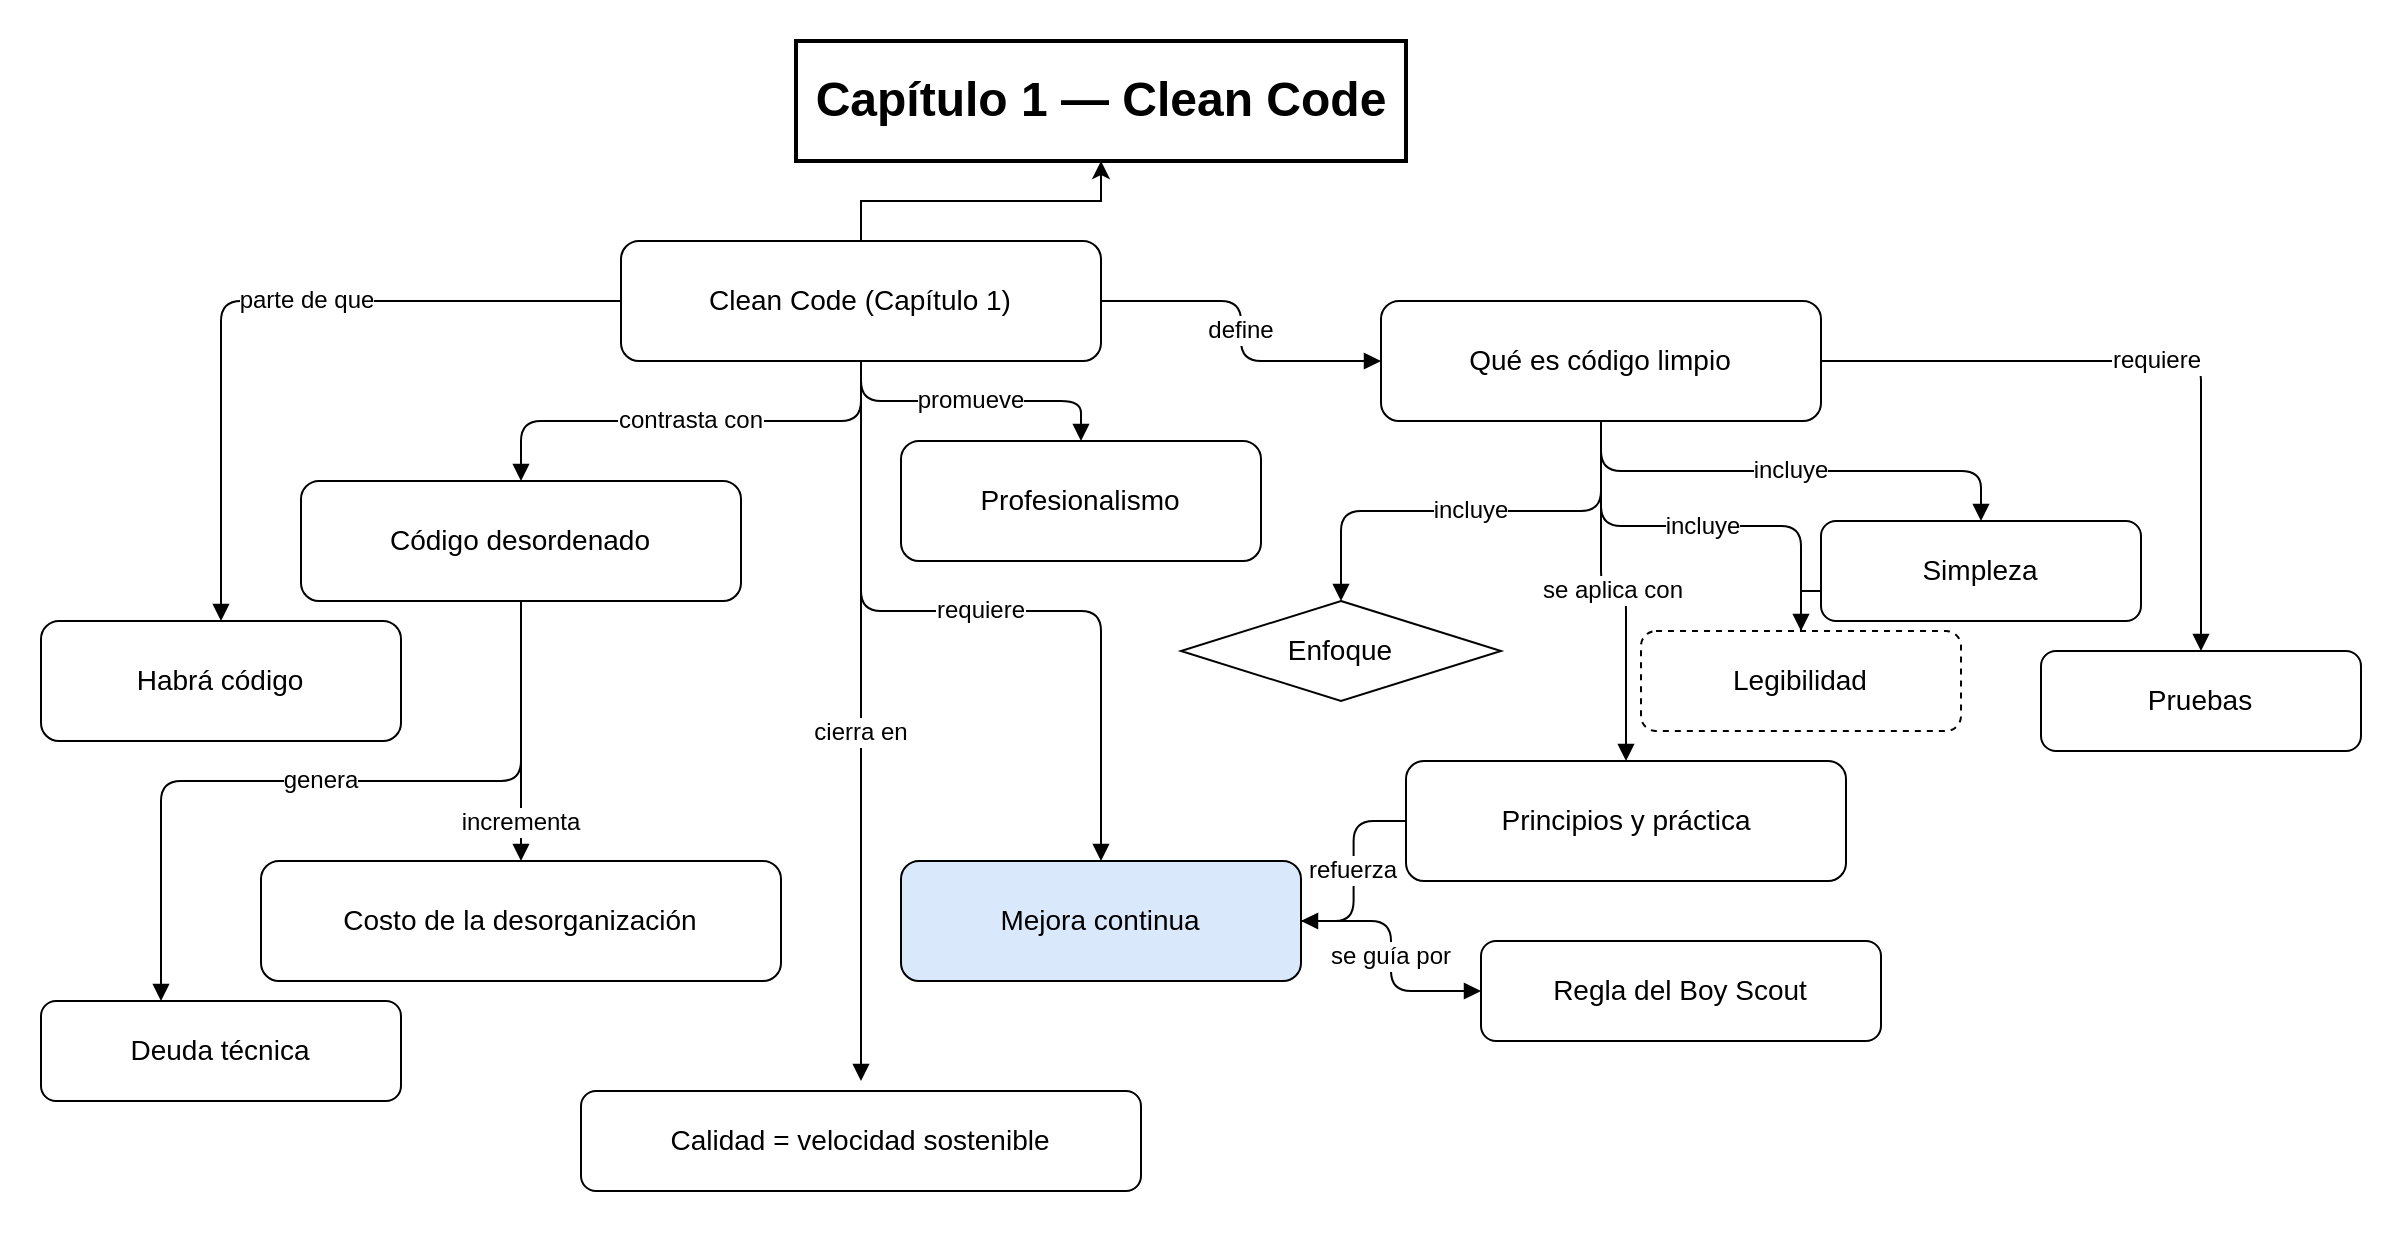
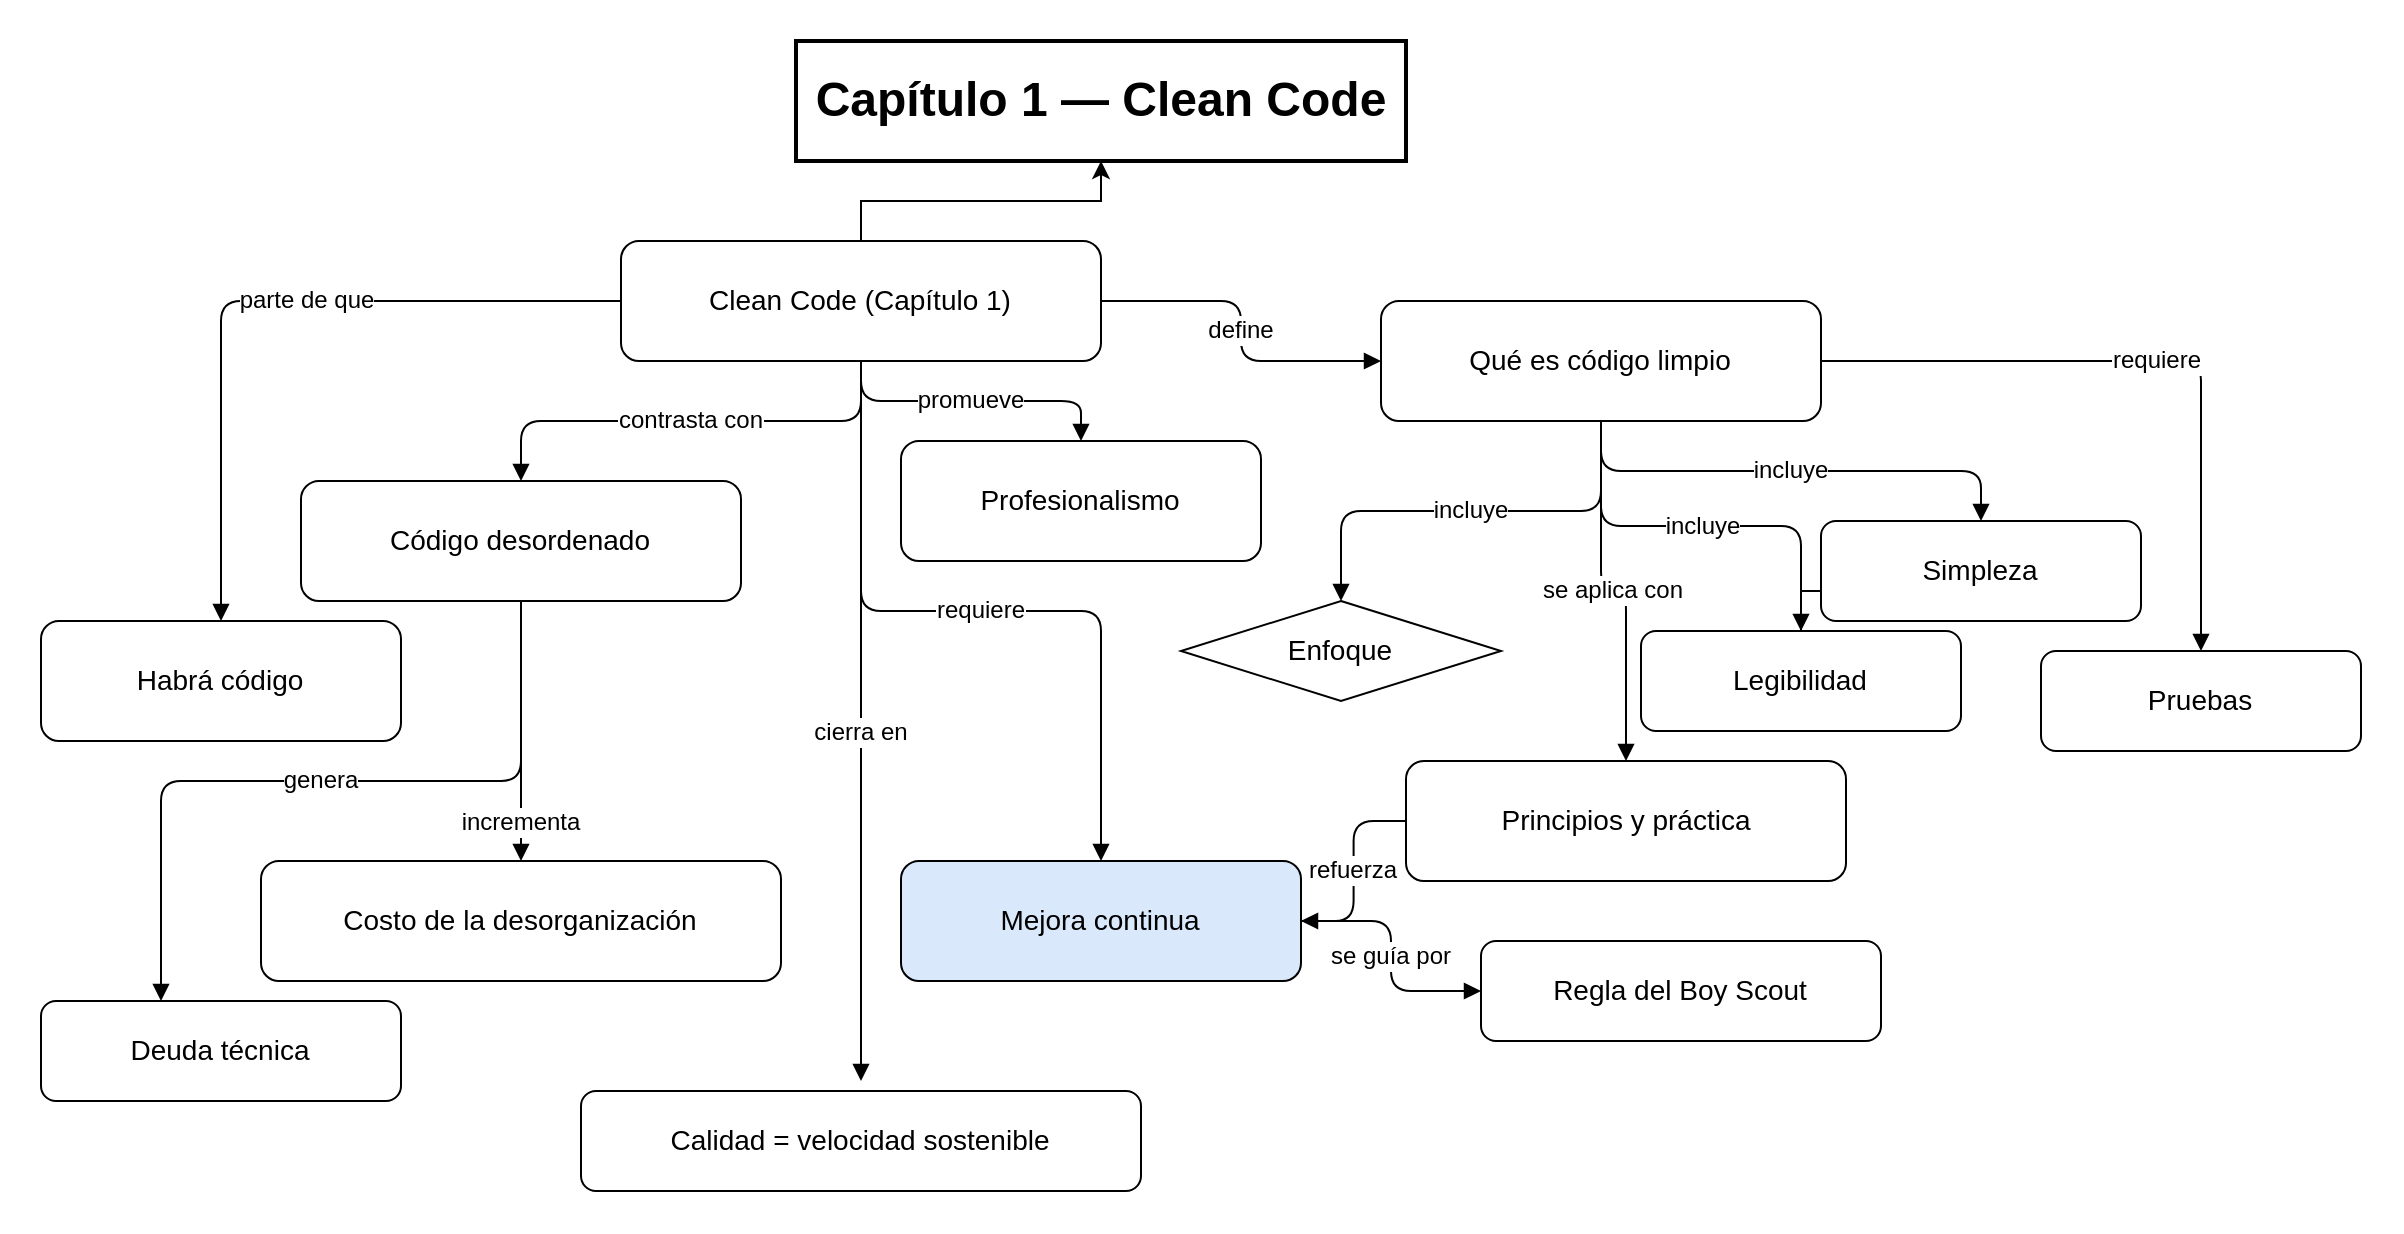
node "Legibilidad": style dashed -> solid
